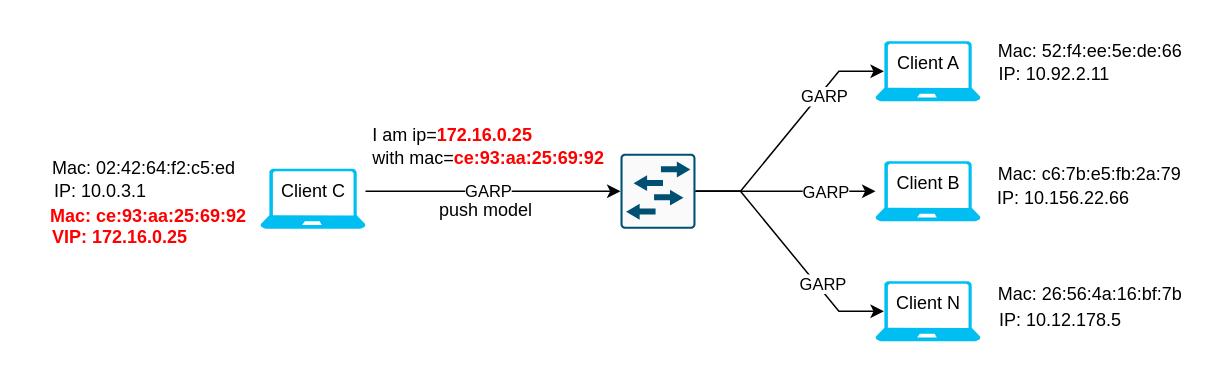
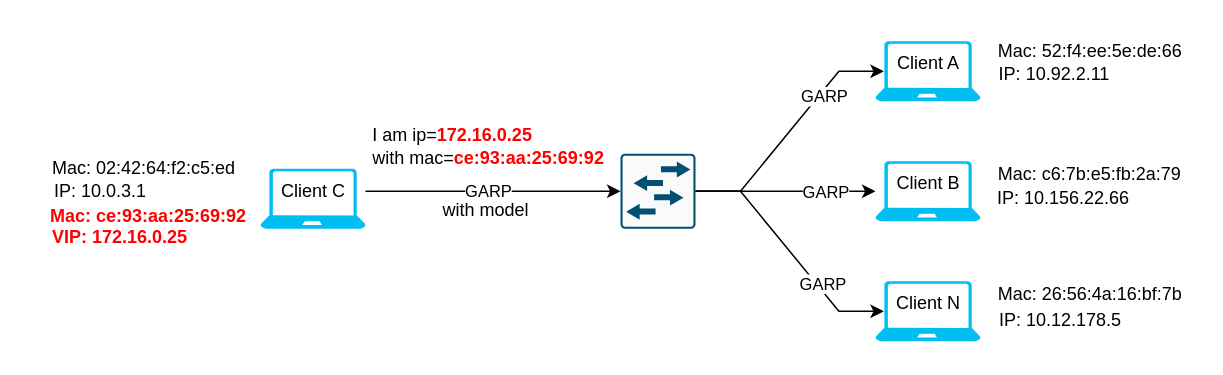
node "push model": label "push model" -> "with model"
